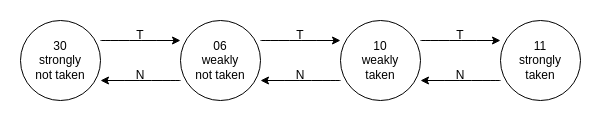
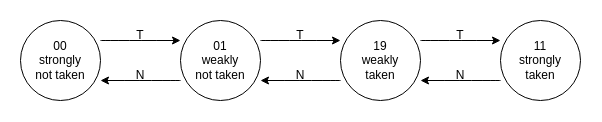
node "30 strongly not taken": label "30 strongly not taken" -> "00 strongly not taken"
node "06 weakly not taken": label "06 weakly not taken" -> "01 weakly not taken"
node "10 weakly taken": label "10 weakly taken" -> "19 weakly taken"
